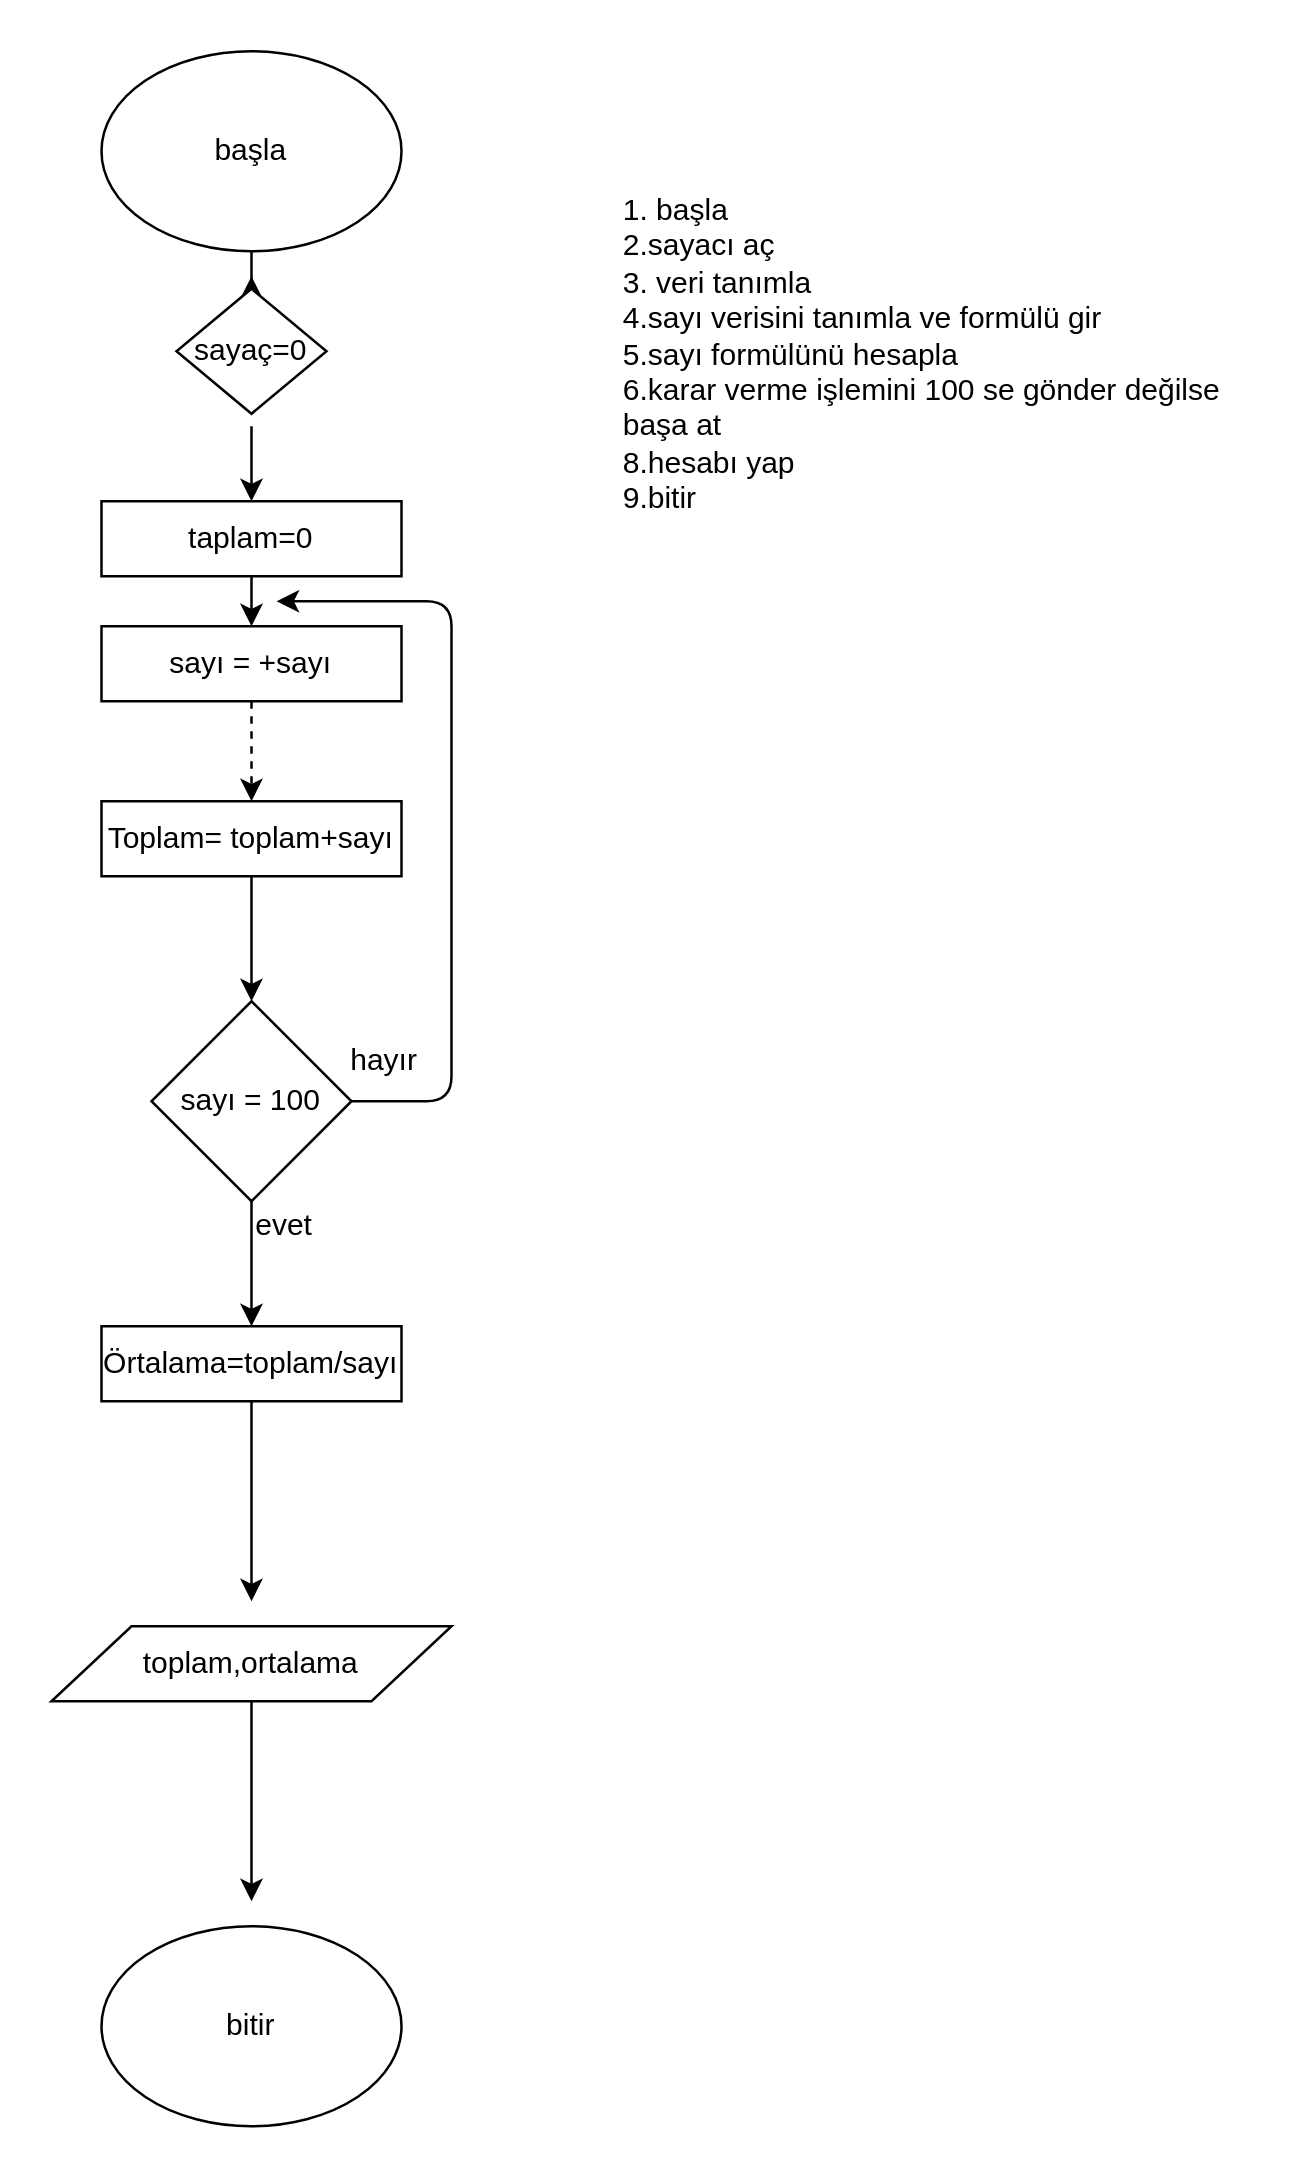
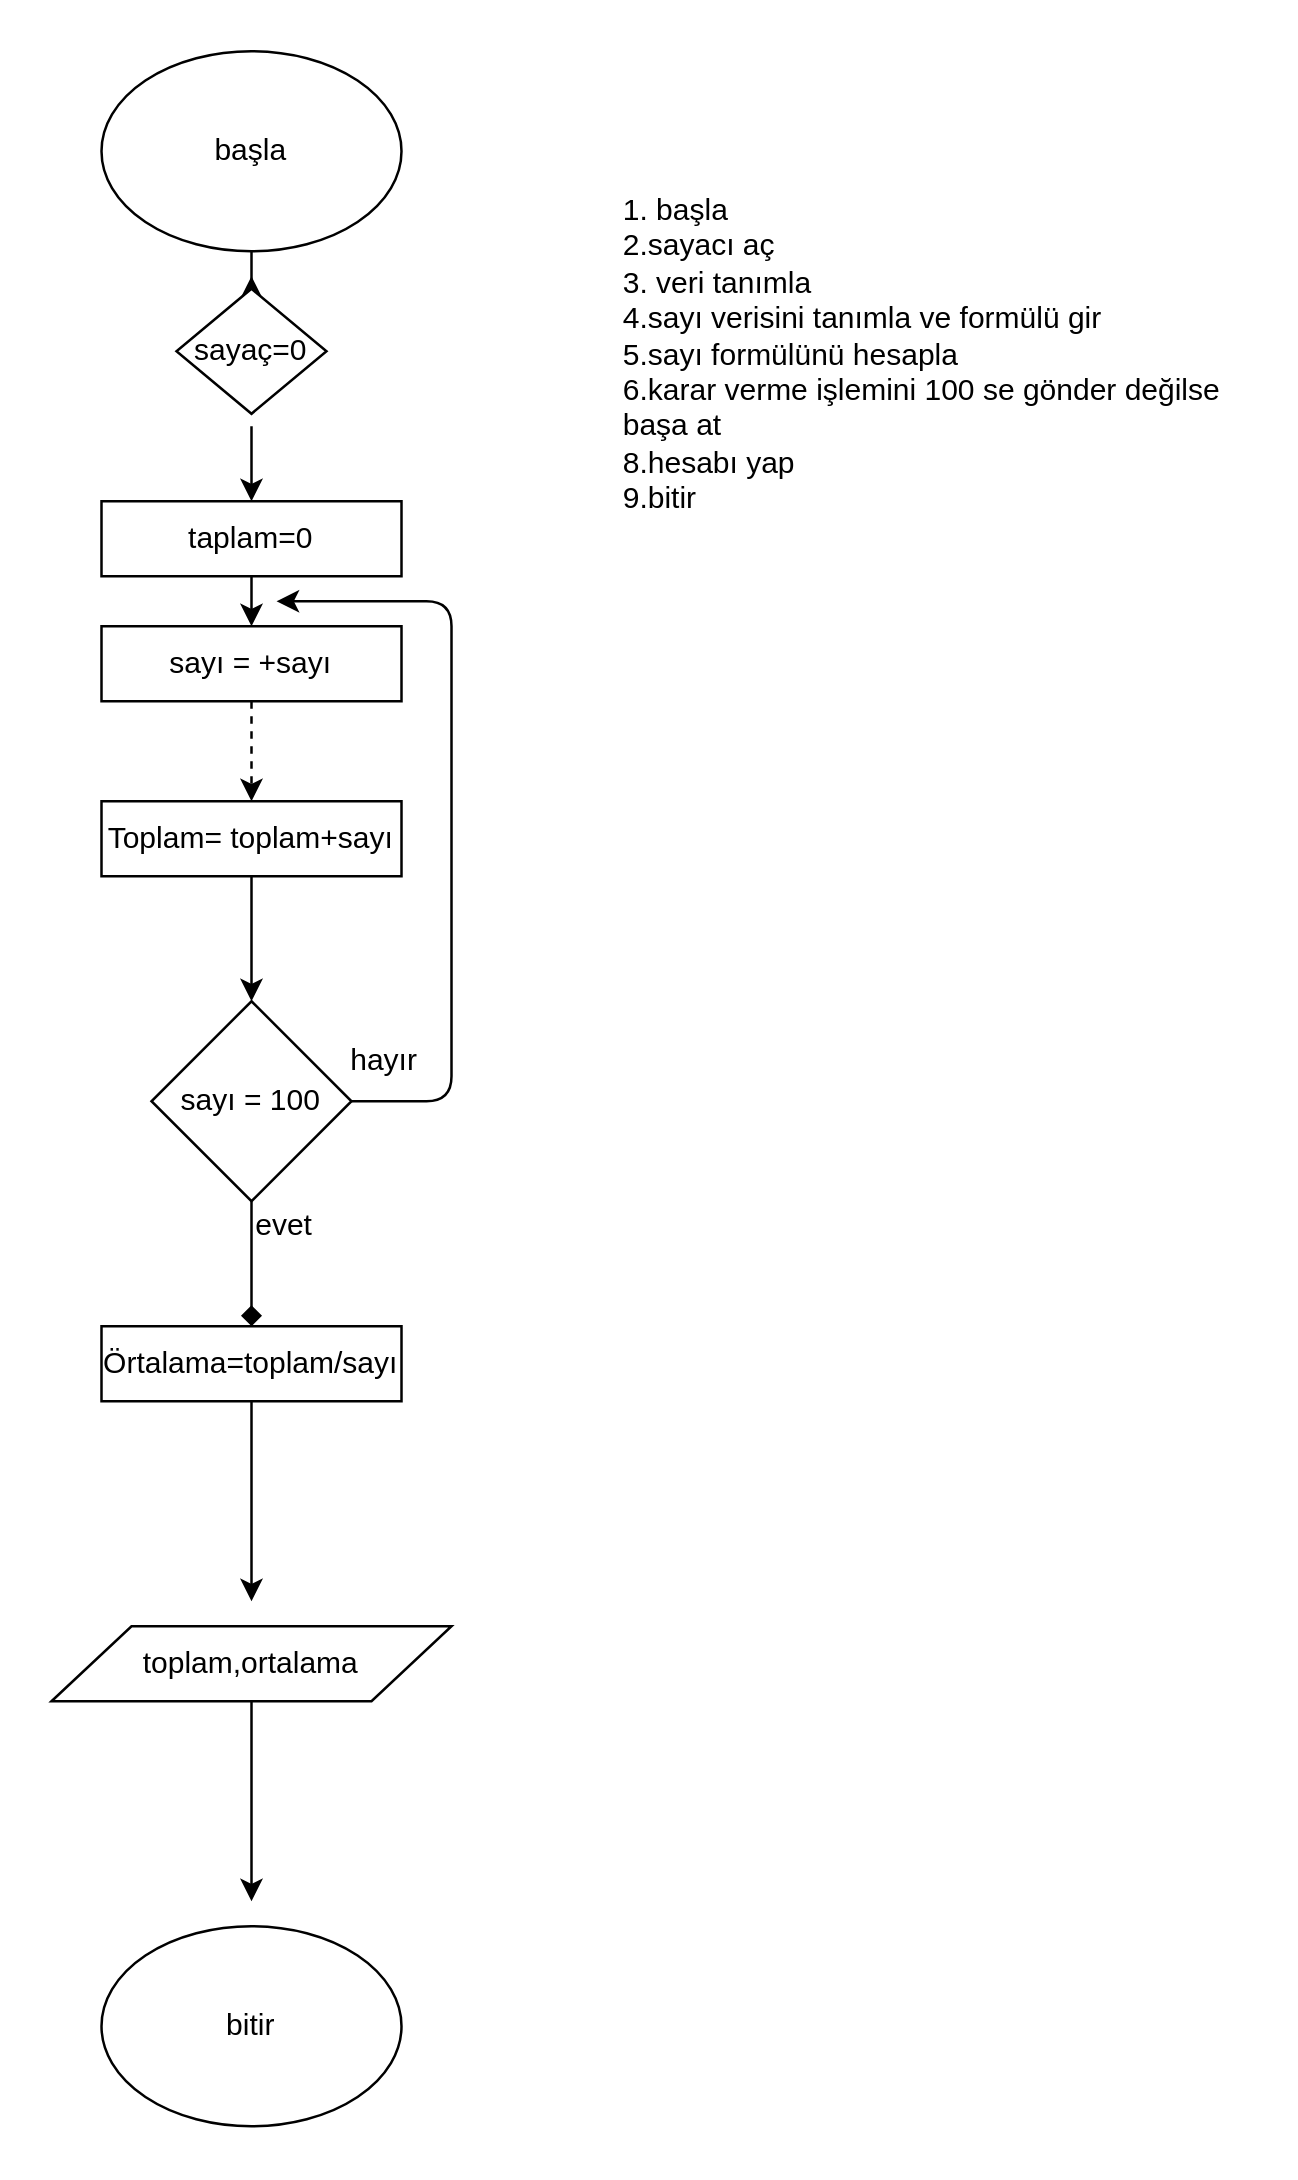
edge "sayı = 100" -> "Örtalama=toplam/sayı": arrowhead classic -> diamond
